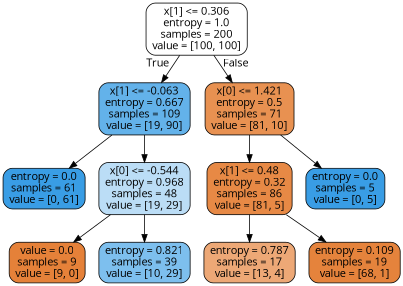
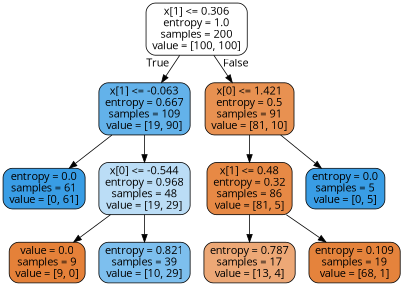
node "x[0] <= 1.421 entropy = 0.5 samples = 71 value = [81, 10]": label "x[0] <= 1.421 entropy = 0.5 samples = 71 value = [81, 10]" -> "x[0] <= 1.421 entropy = 0.5 samples = 91 value = [81, 10]"
